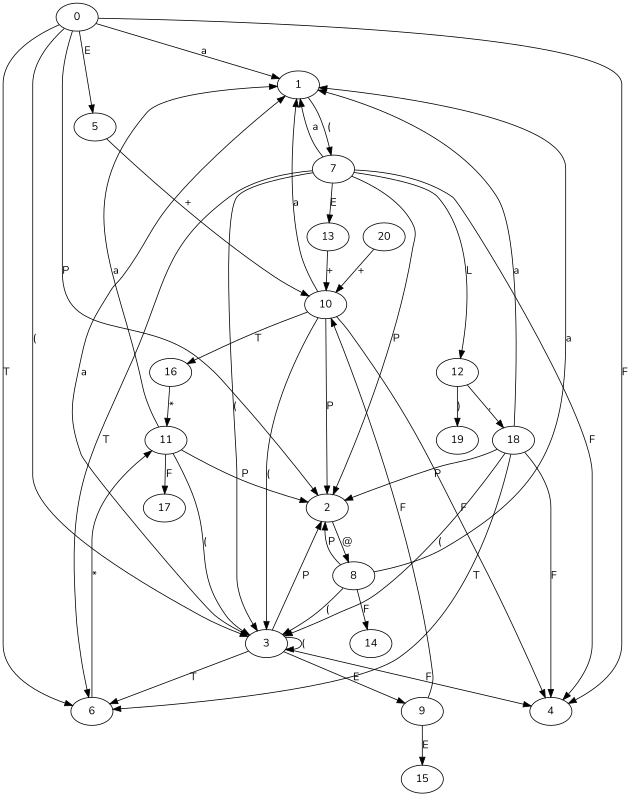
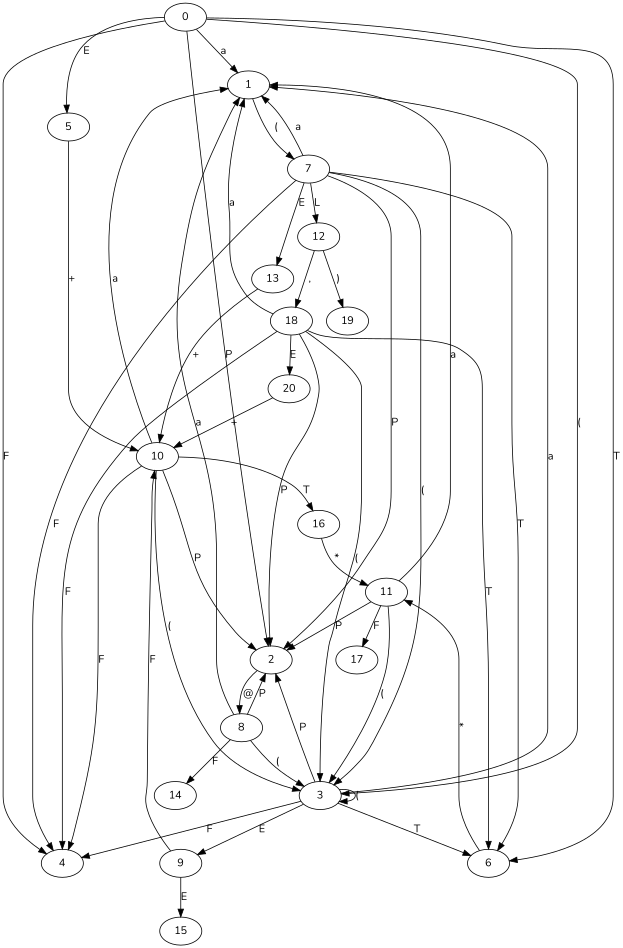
edge "18" -> "20": added, label "E"
